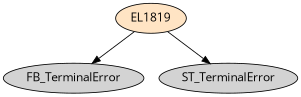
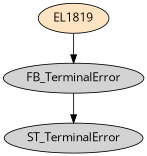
edge "EL1819" -> "ST_TerminalError": now "FB_TerminalError" -> "ST_TerminalError"
